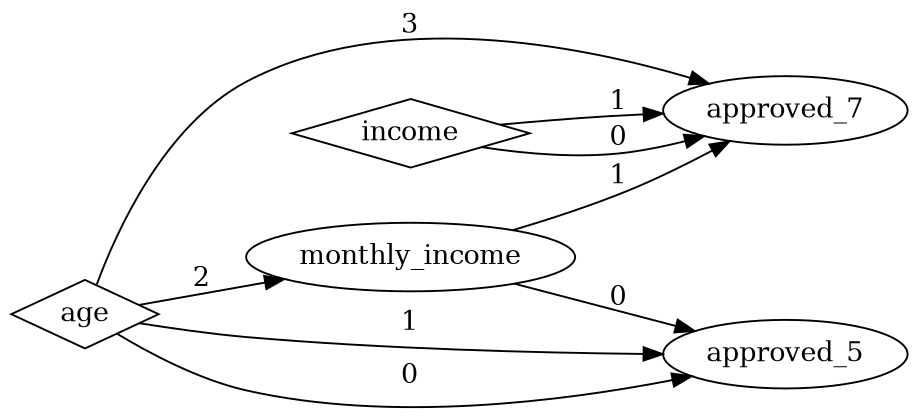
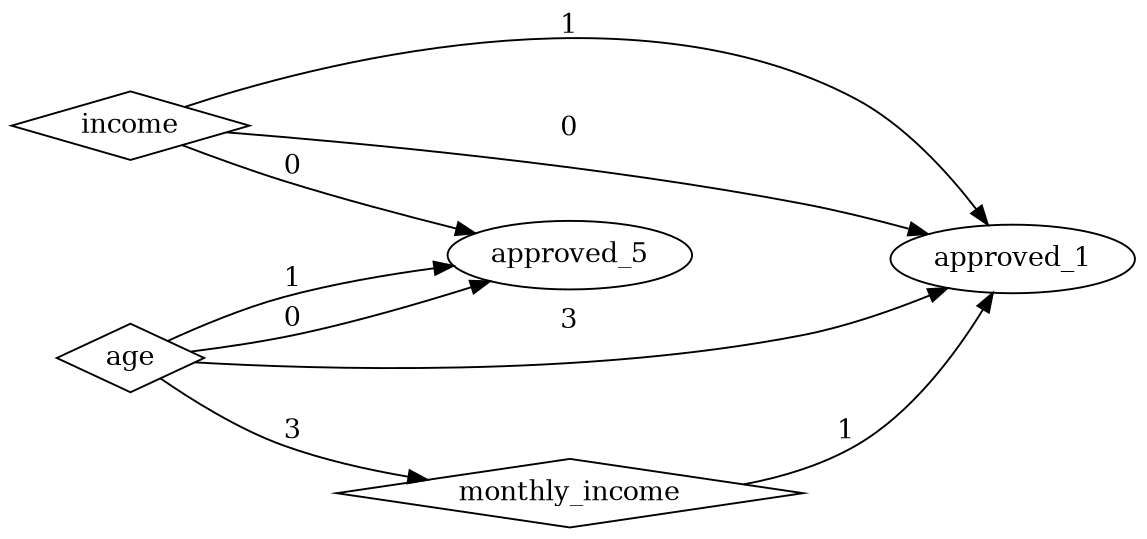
node "approved_7": label "approved_7" -> "approved_1"
node "monthly_income": shape ellipse -> diamond
edge "age" -> "monthly_income": label "2" -> "3"
edge "monthly_income" -> "approved_5": now "income" -> "approved_5"
